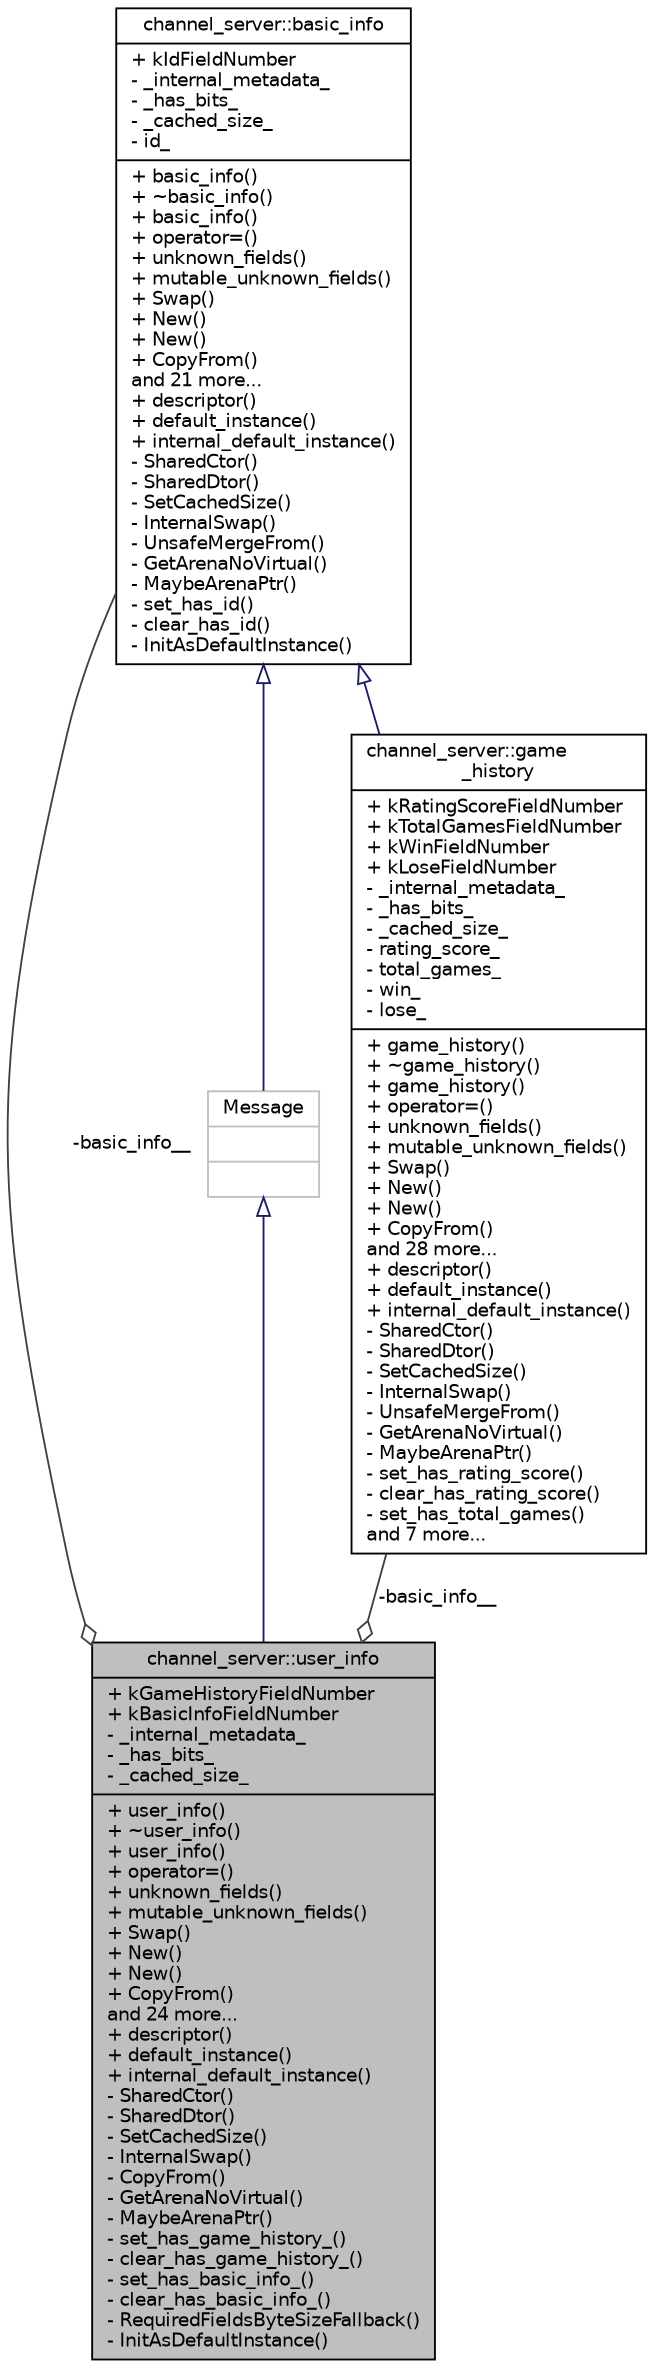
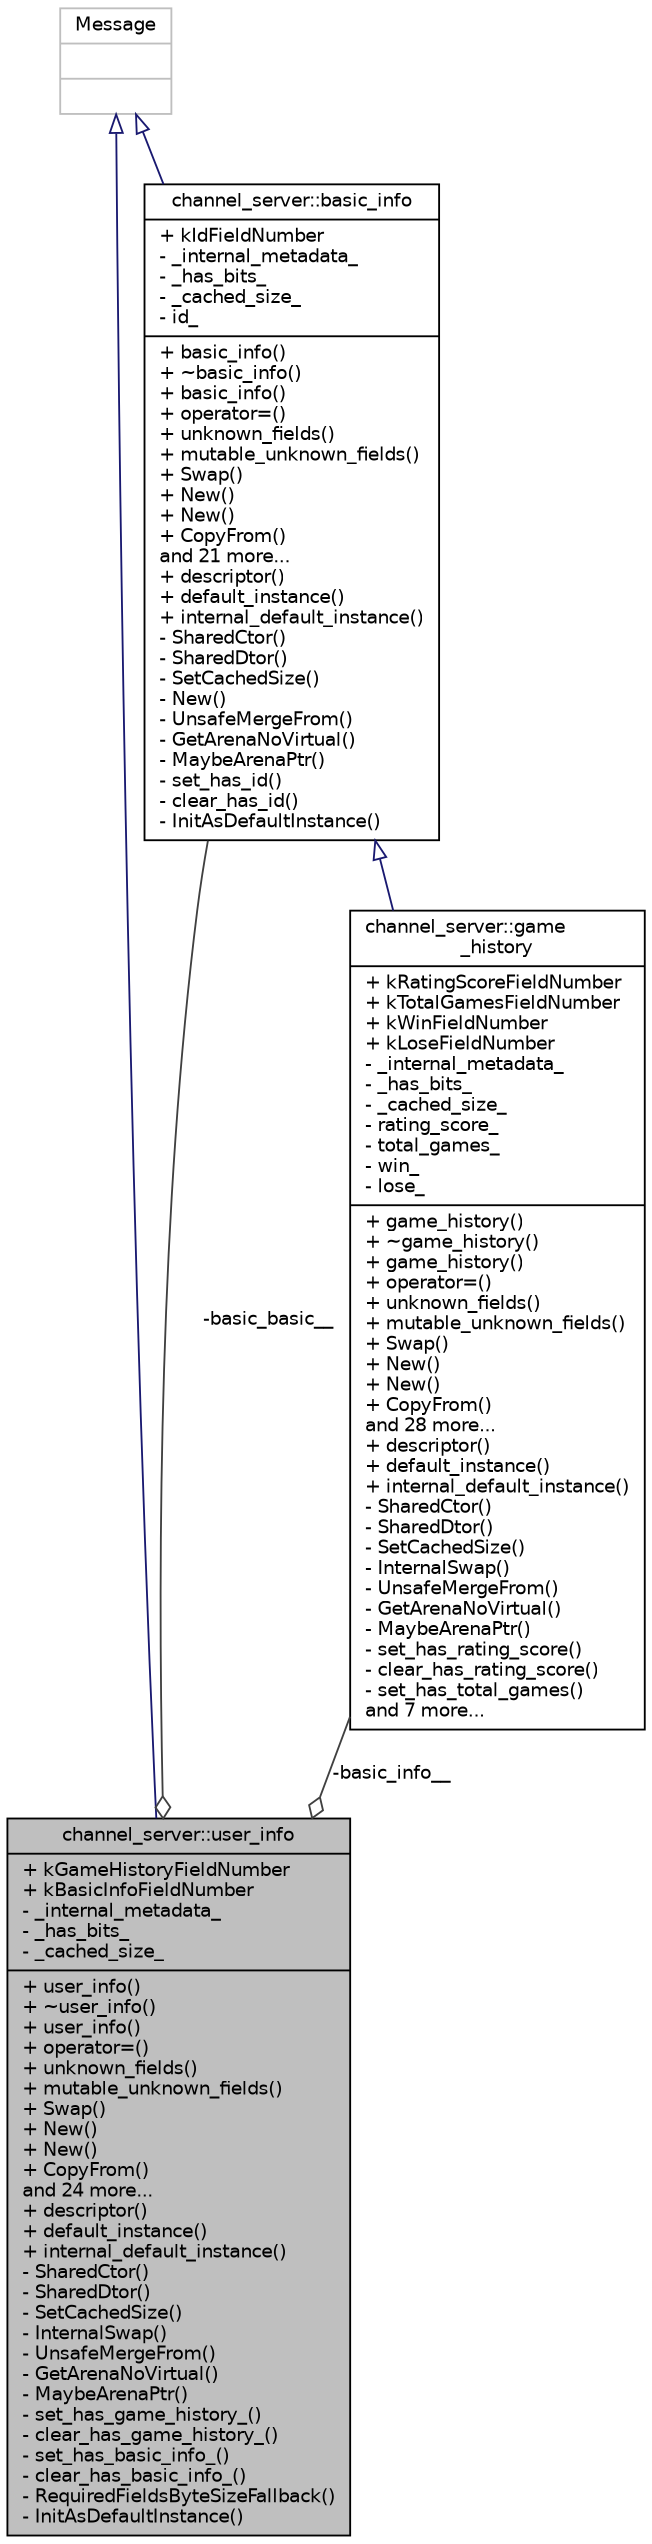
node "channel_server::basic_info": text "- InternalSwap()" -> "- New()"
edge "Message" -> "channel_server::basic_info": reversed
edge "channel_server::basic_info" -> "channel_server::user_info": label " -basic_info__" -> " -basic_basic__"
node "channel_server::user_info": text "- CopyFrom()" -> "- UnsafeMergeFrom()"
